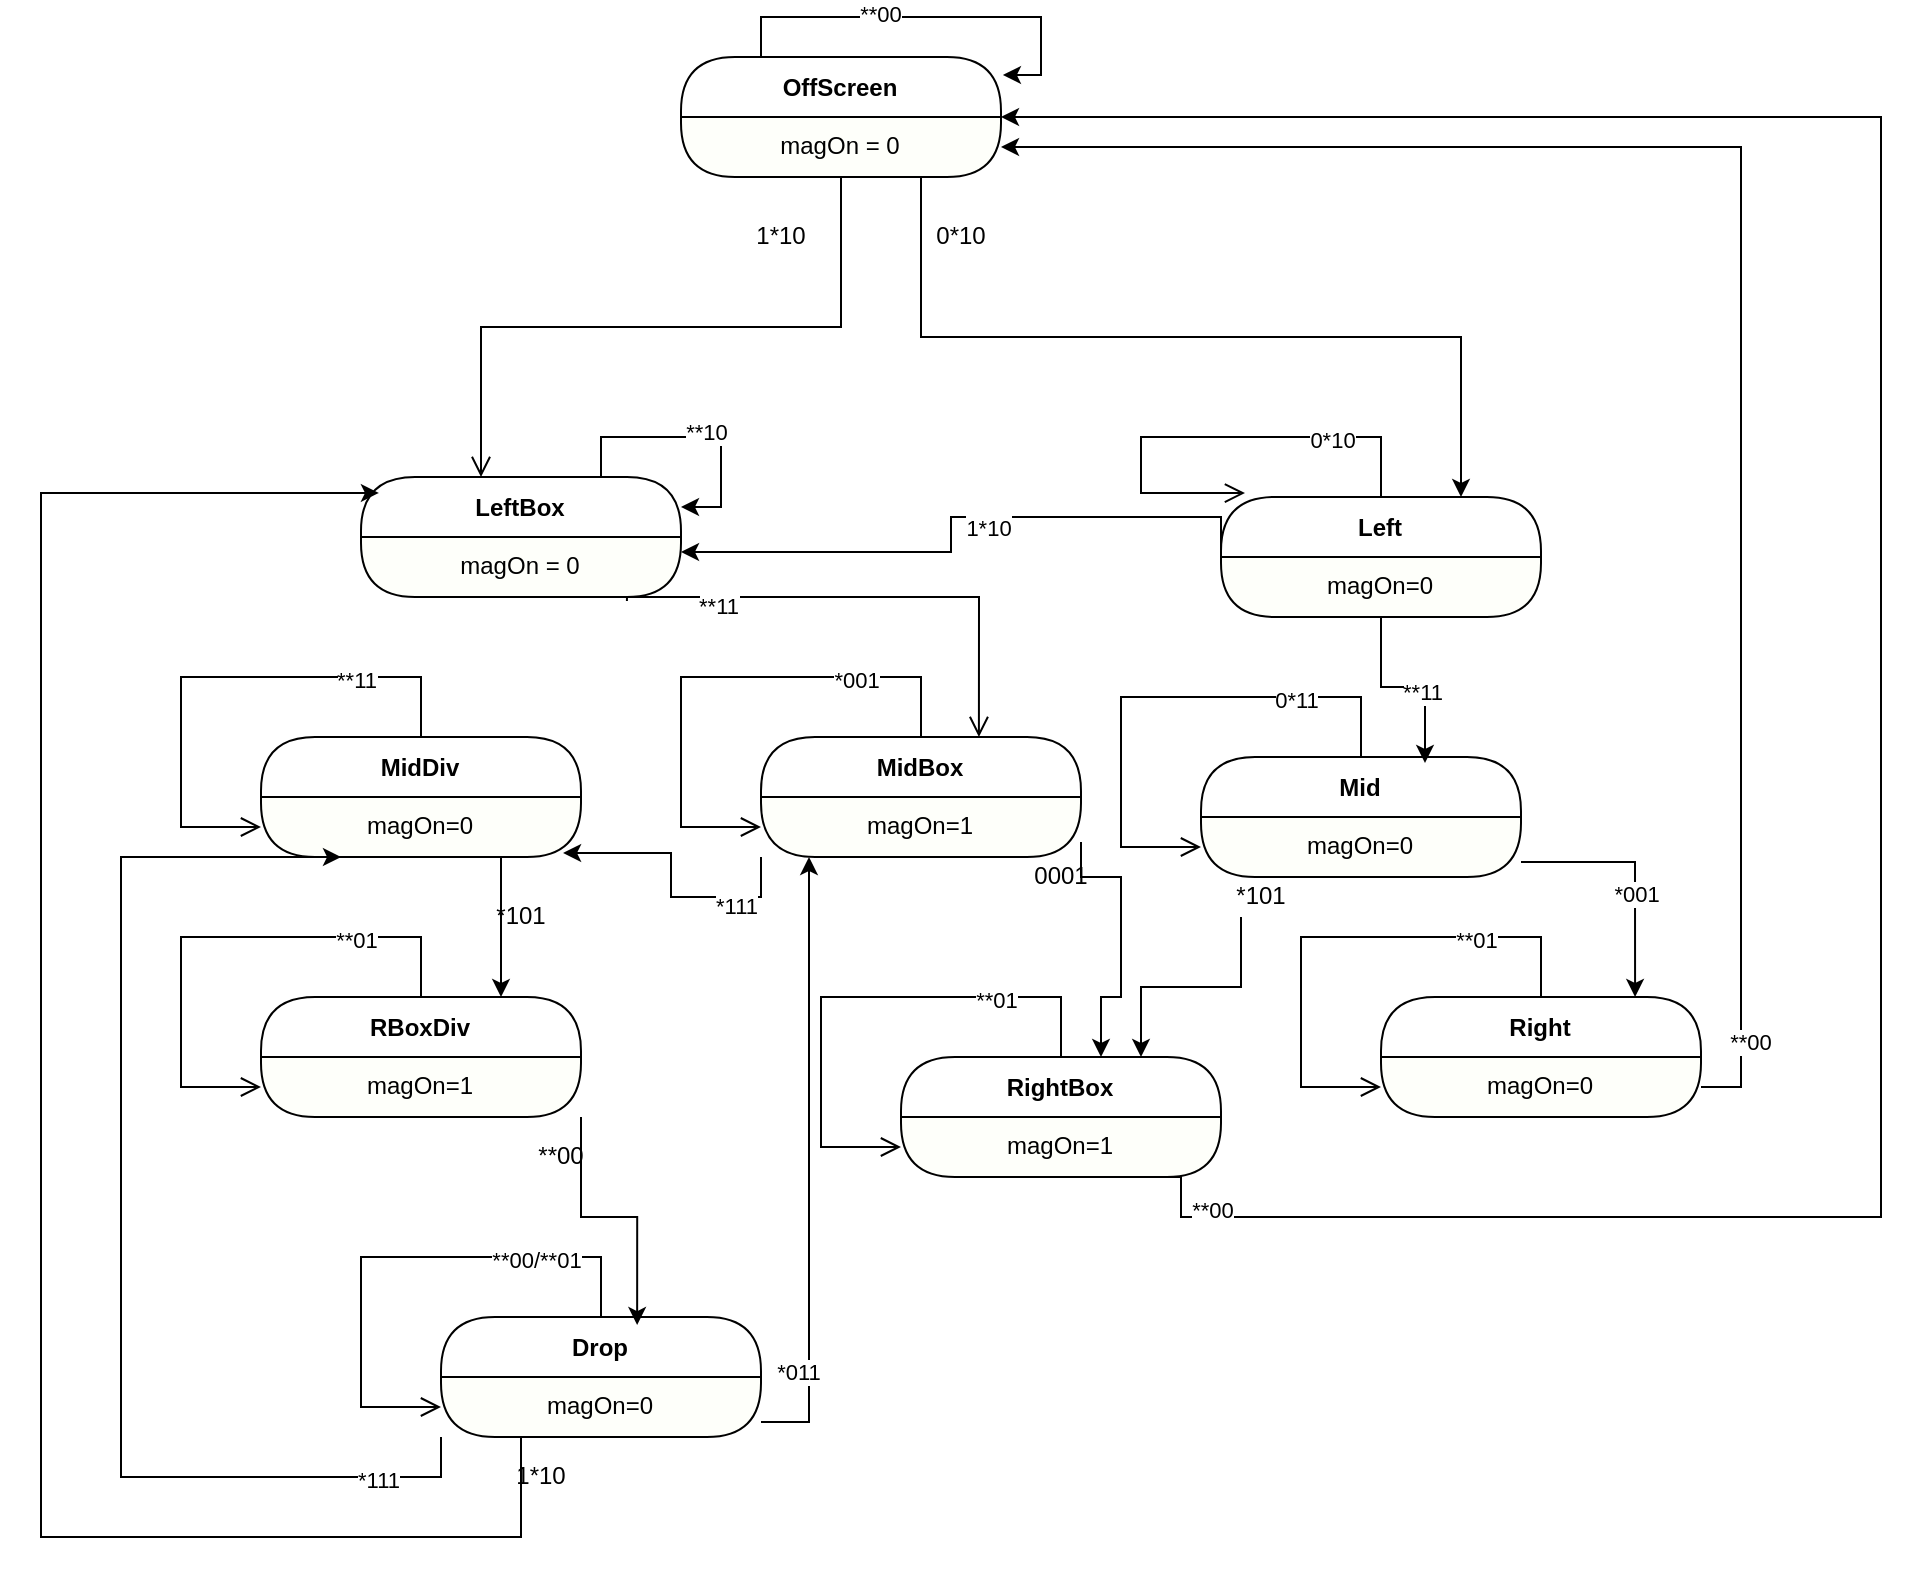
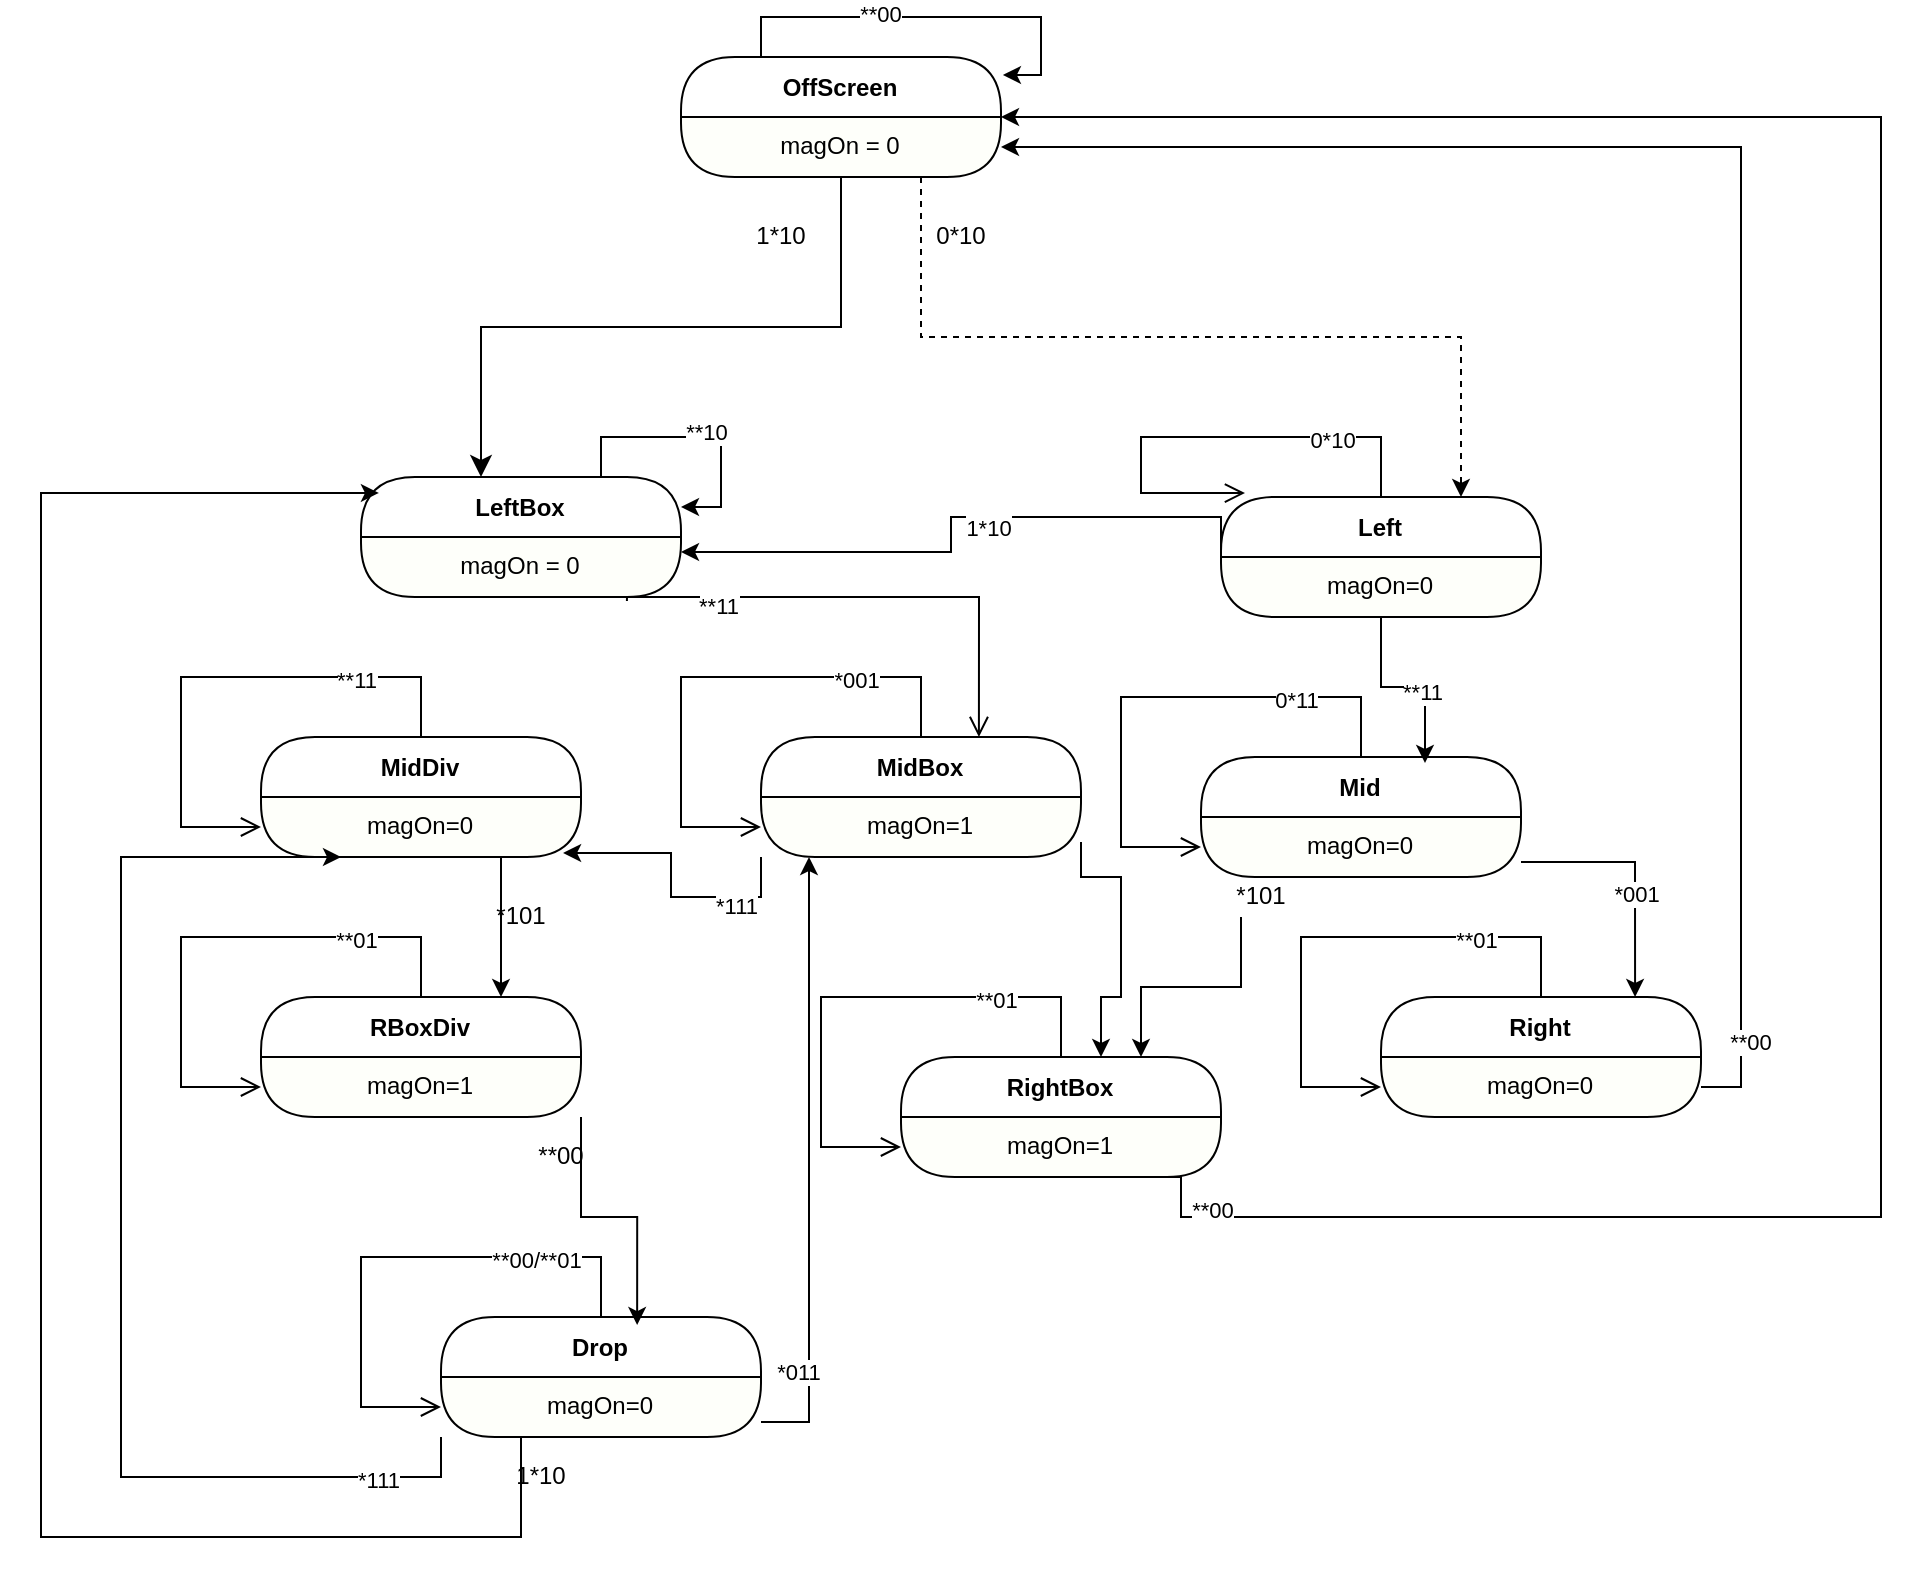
edge "OffScreen" -> "Left": style solid -> dashed
edge "OffScreen" -> "LeftBox": arrowhead open -> classic
node "0001": removed
